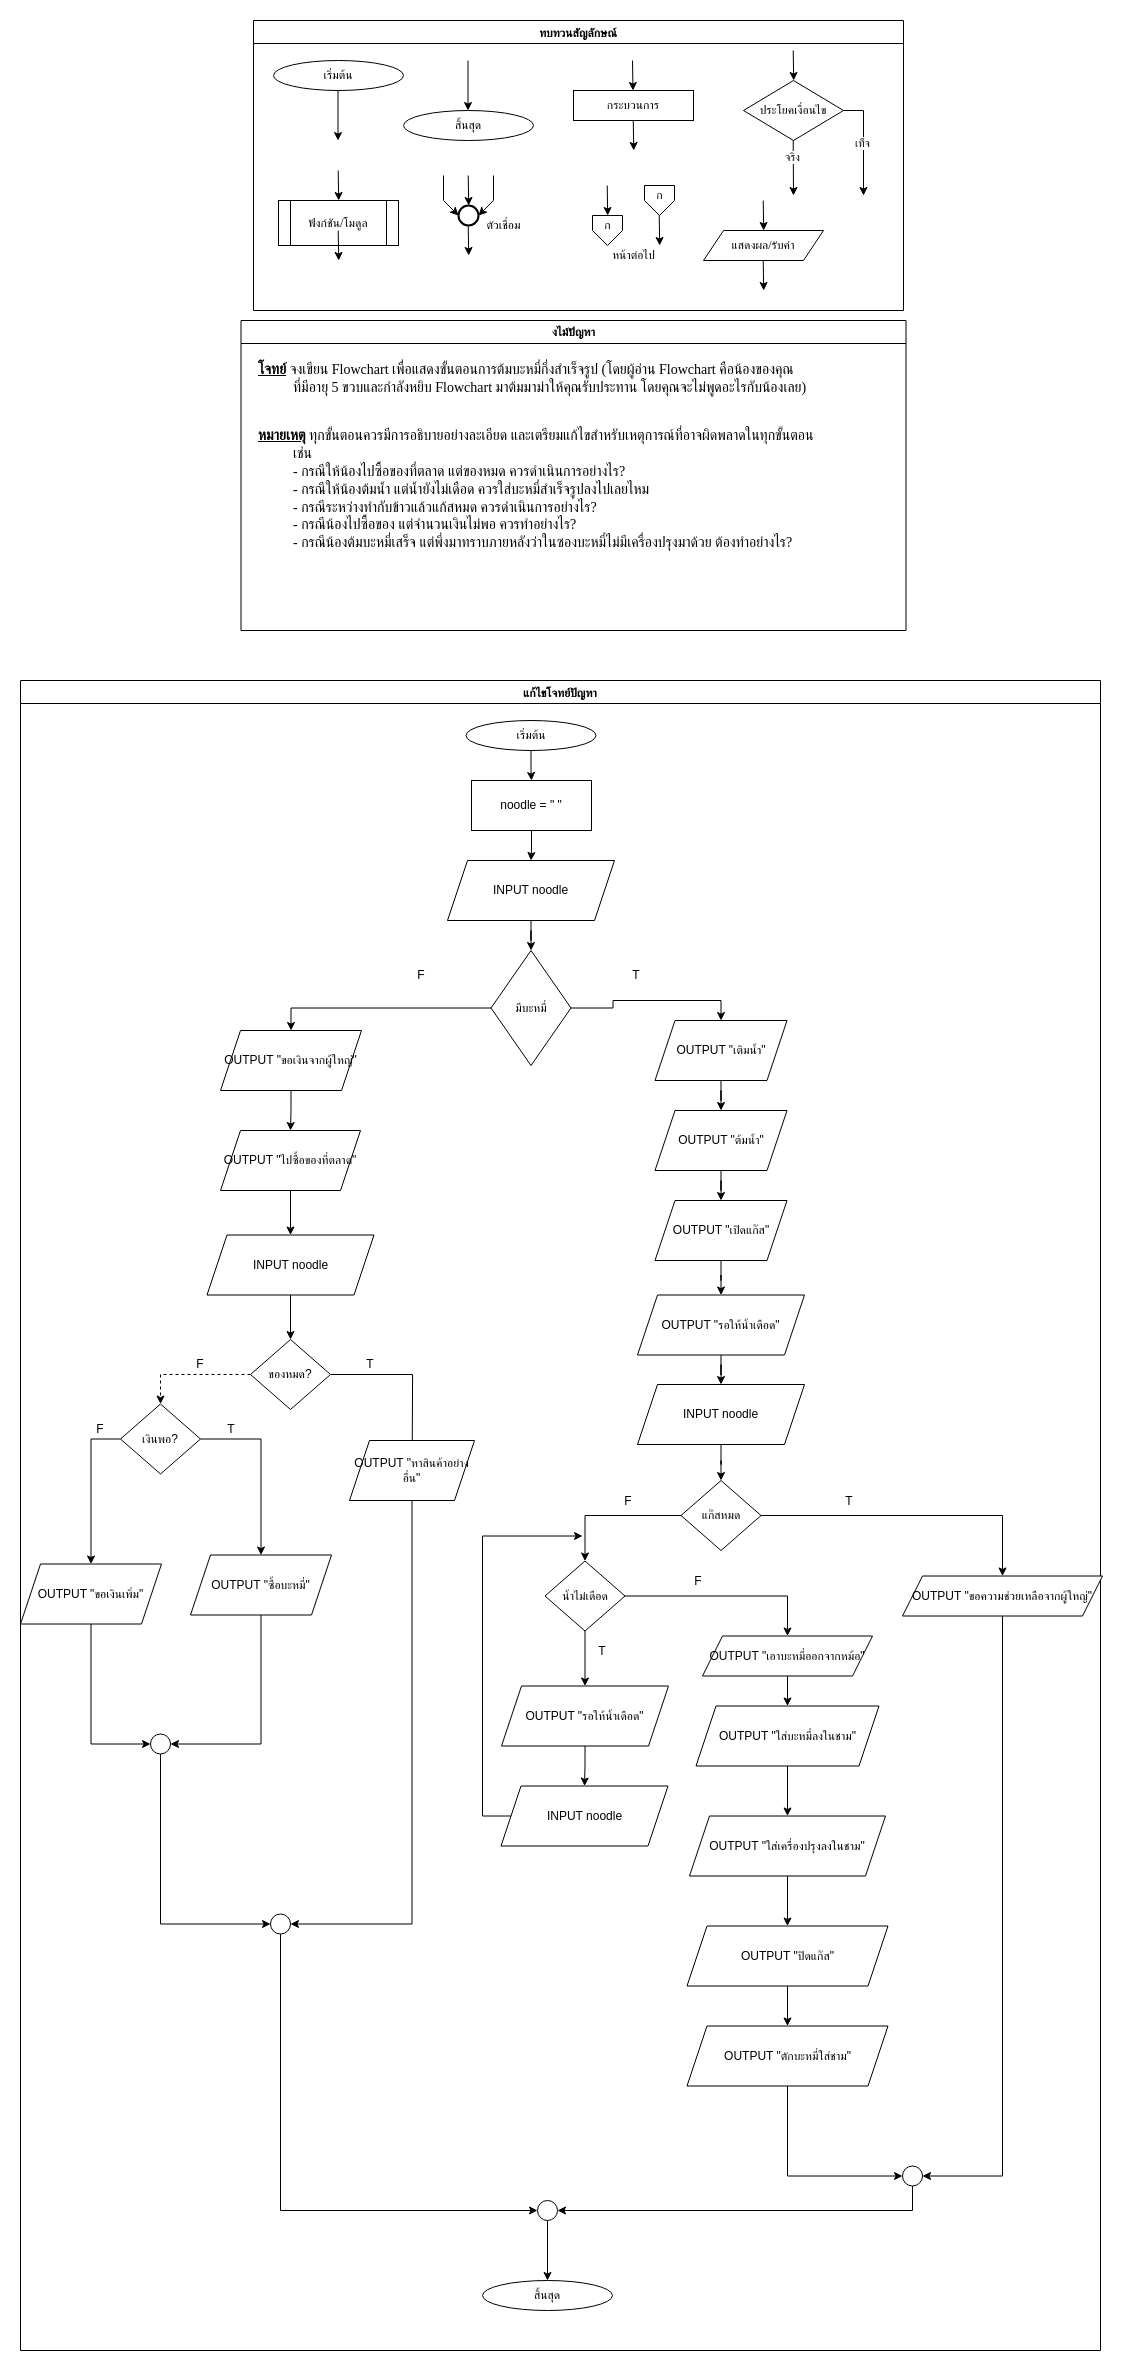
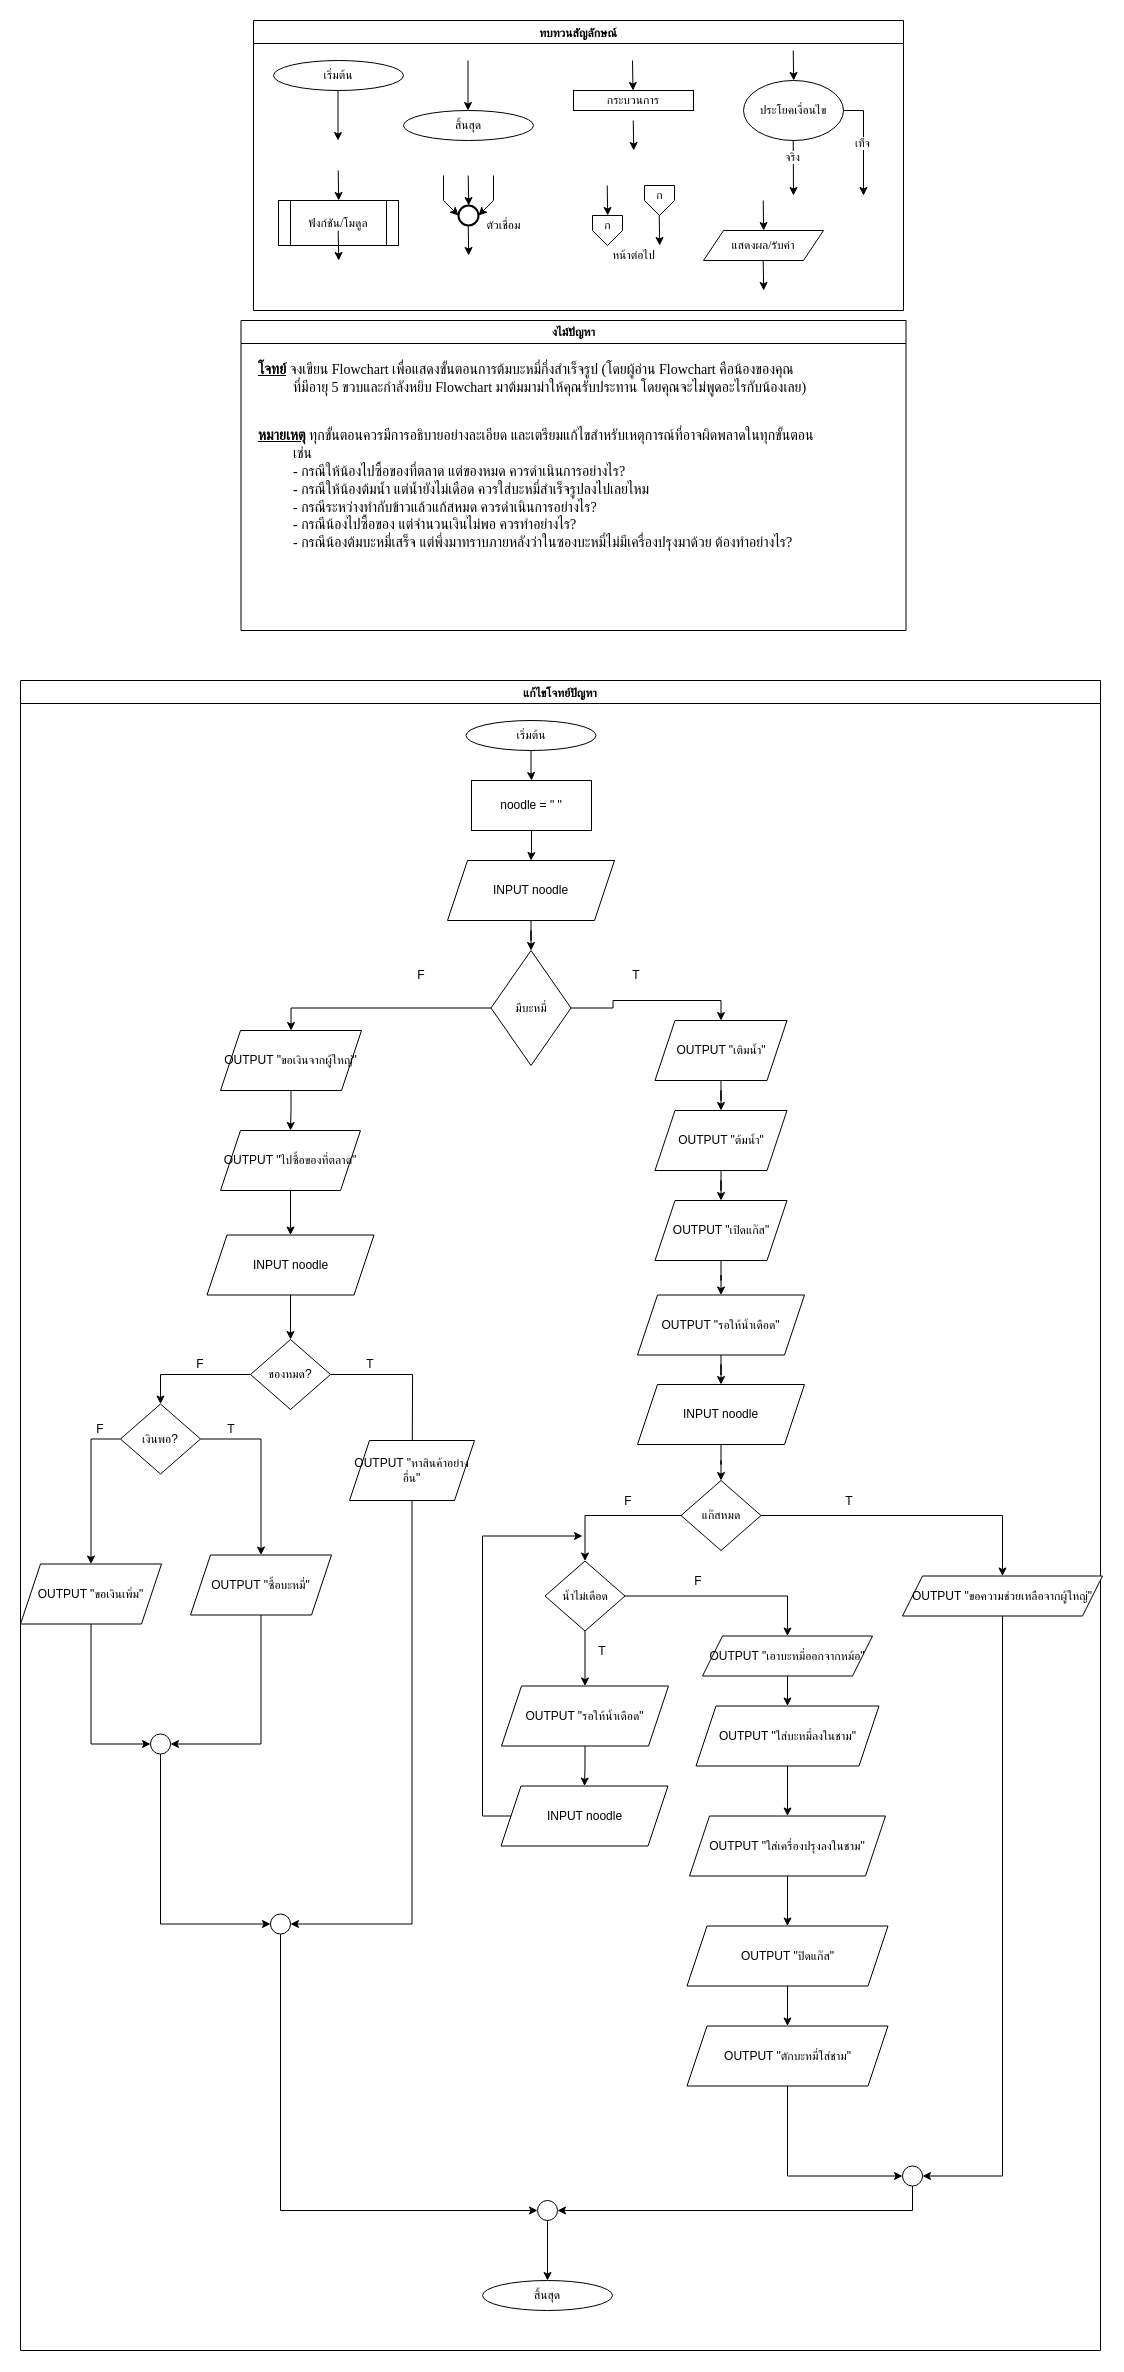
node "กระบวนการ": size 120x30 -> 120x20
node "ประโยคเงื่อนไข": shape diamond -> ellipse
edge "ของหมด?" -> "เงินพอ?": style dashed -> solid
